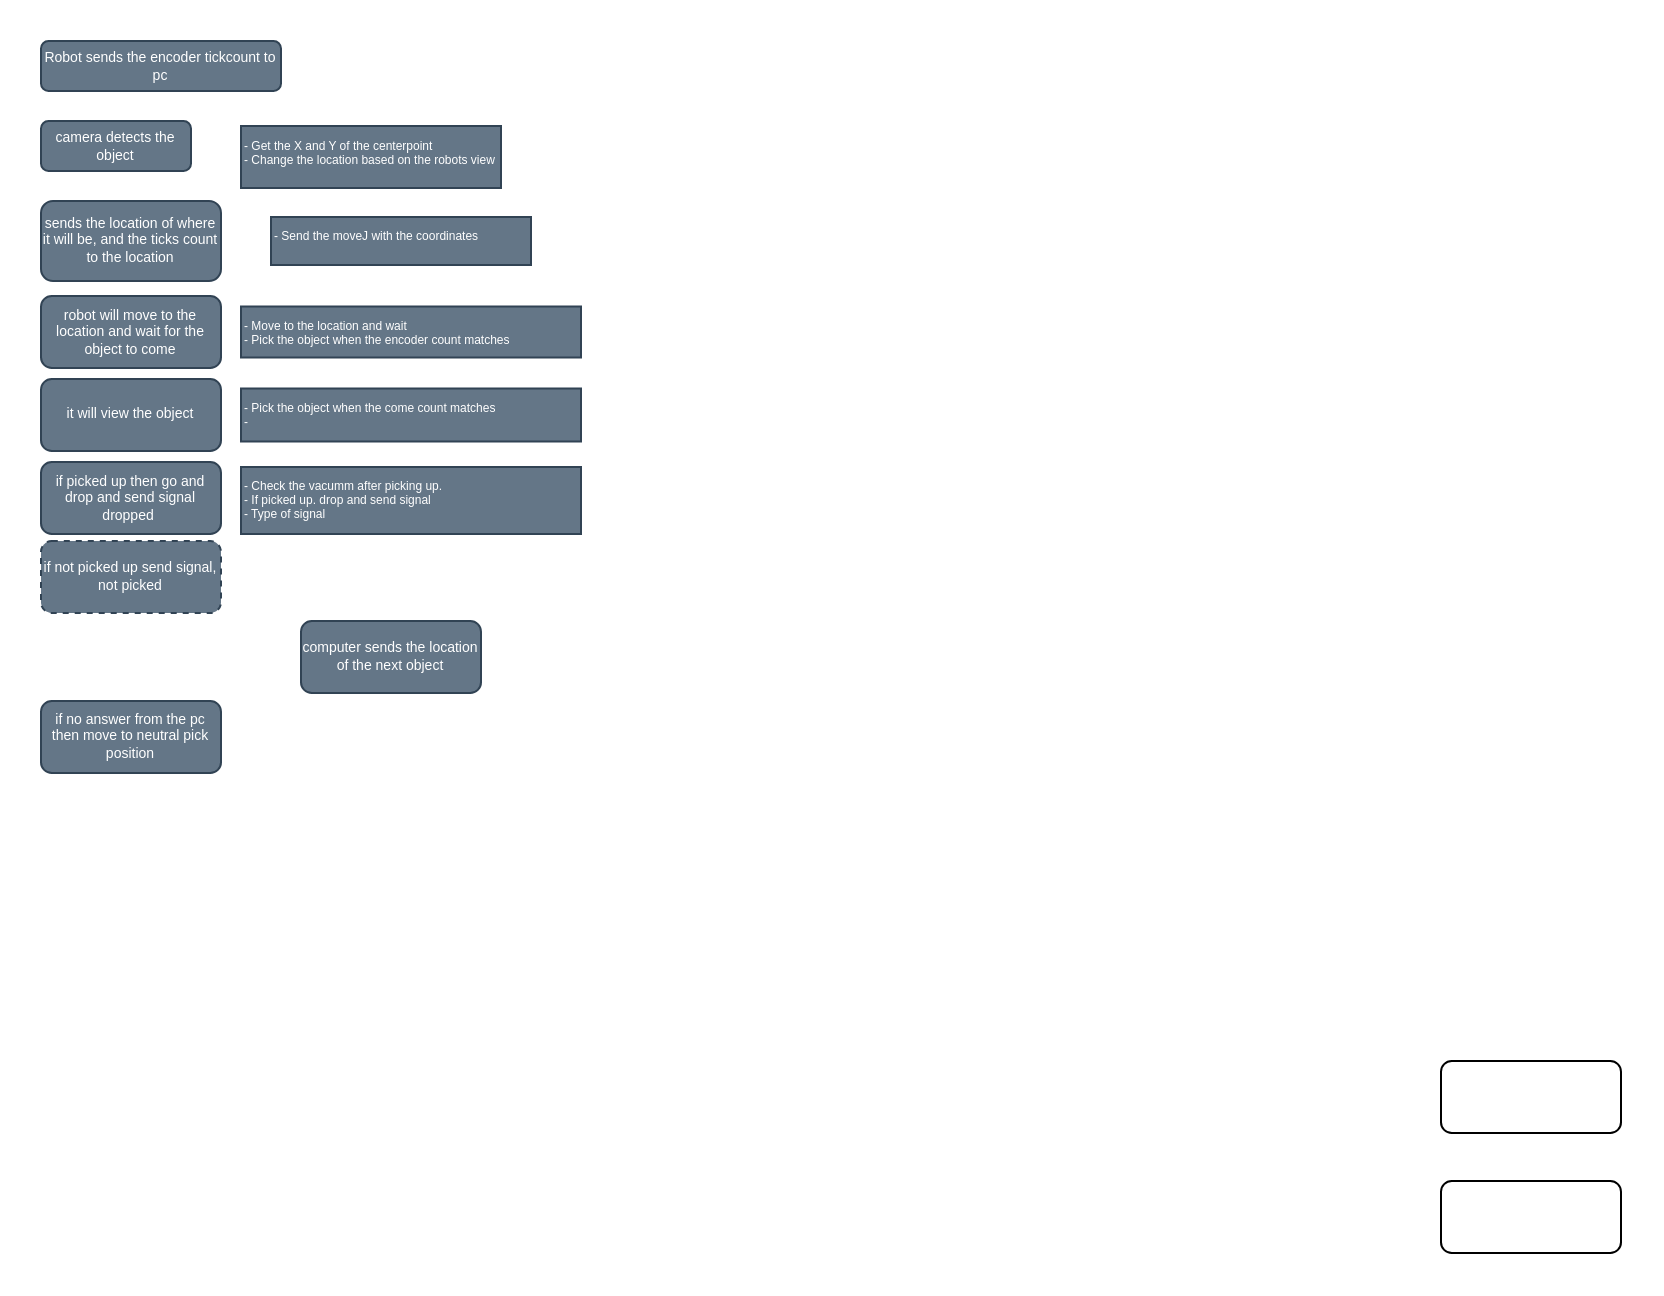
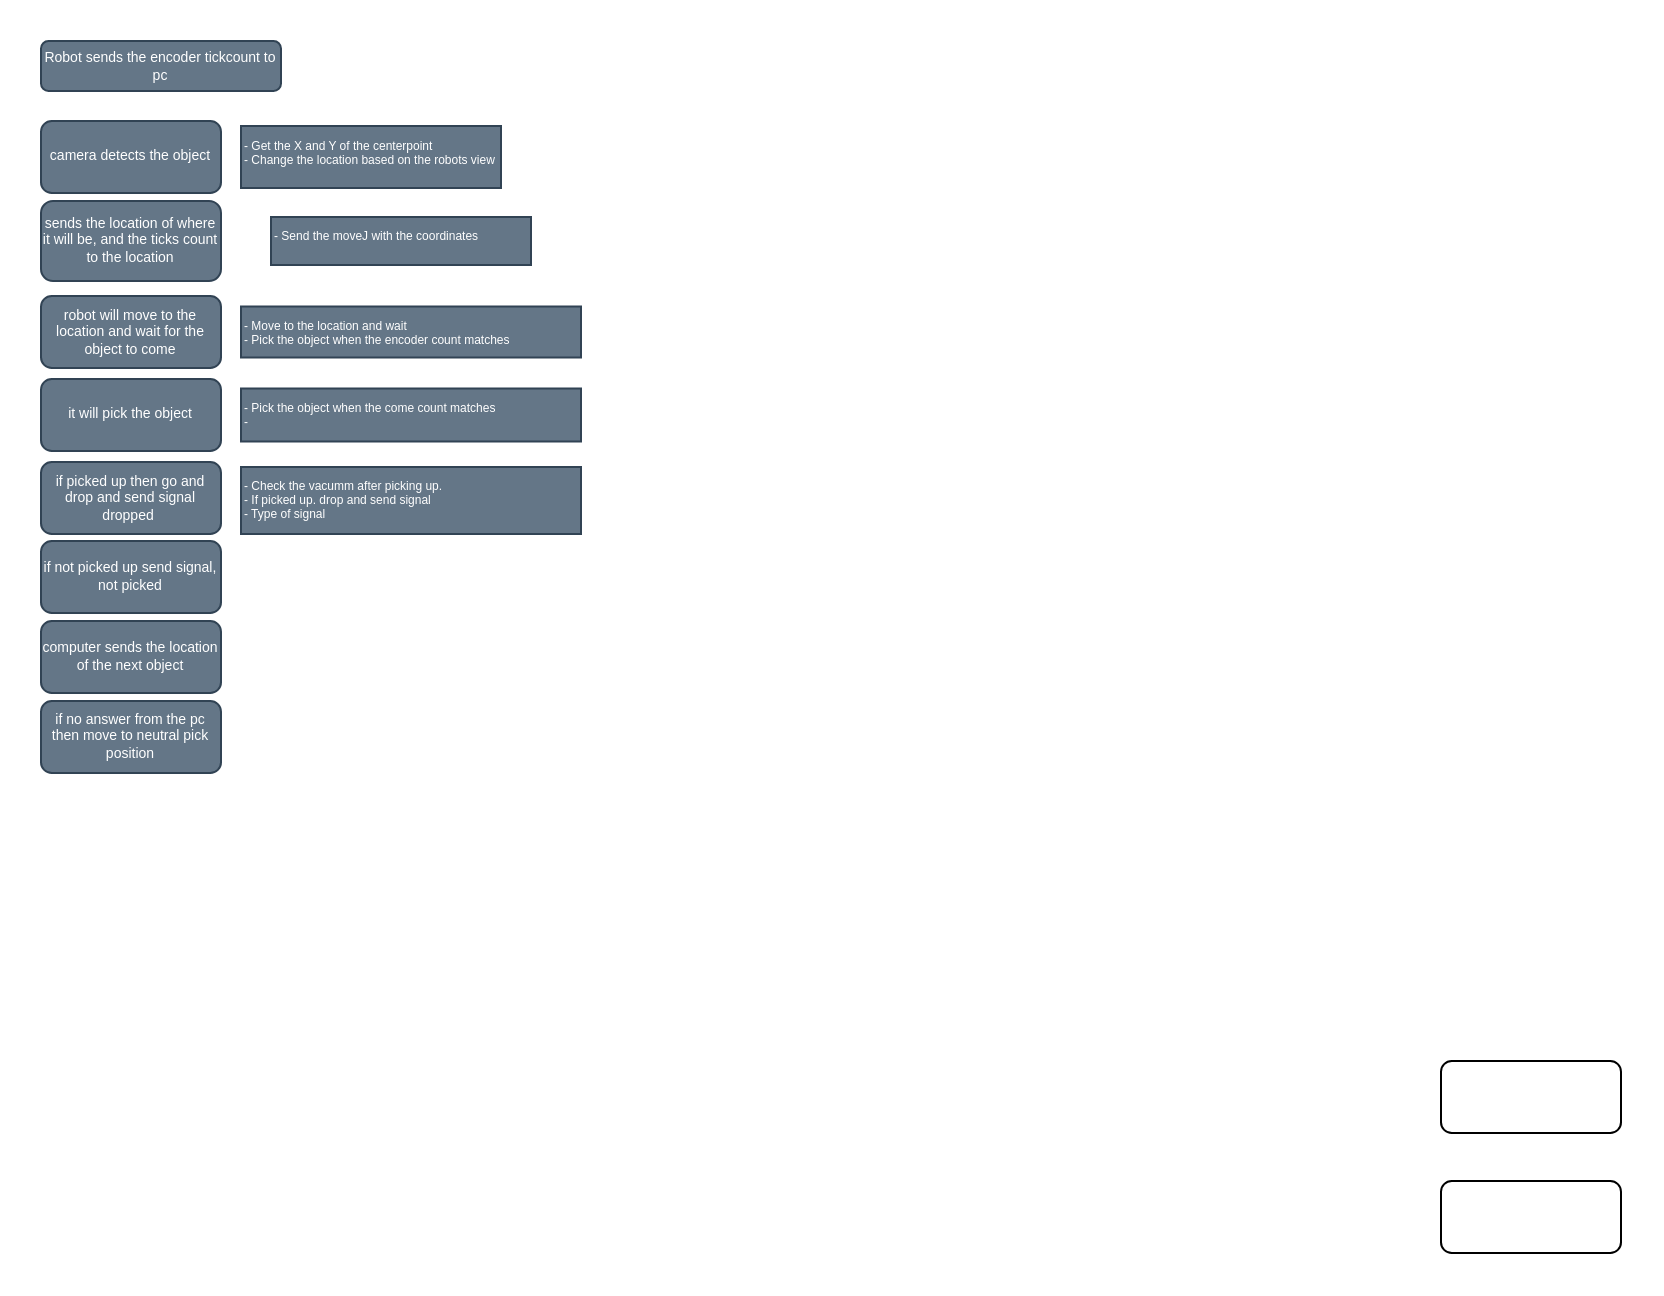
node "camera detects the object": size 150x50 -> 180x72
node "it will view the object": label "it will view the object" -> "it will pick the object"
node "if not picked up send signal, not picked": style dashed -> solid
node "computer sends the location of the next object": moved (391, 657) -> (131, 657)
